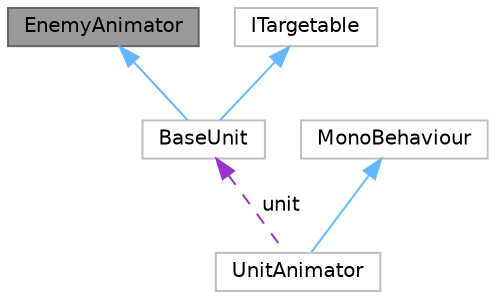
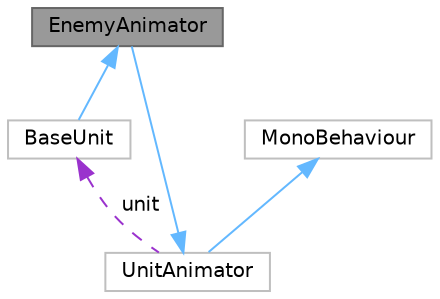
node "ITargetable": removed
edge "EnemyAnimator" -> "UnitAnimator": added
